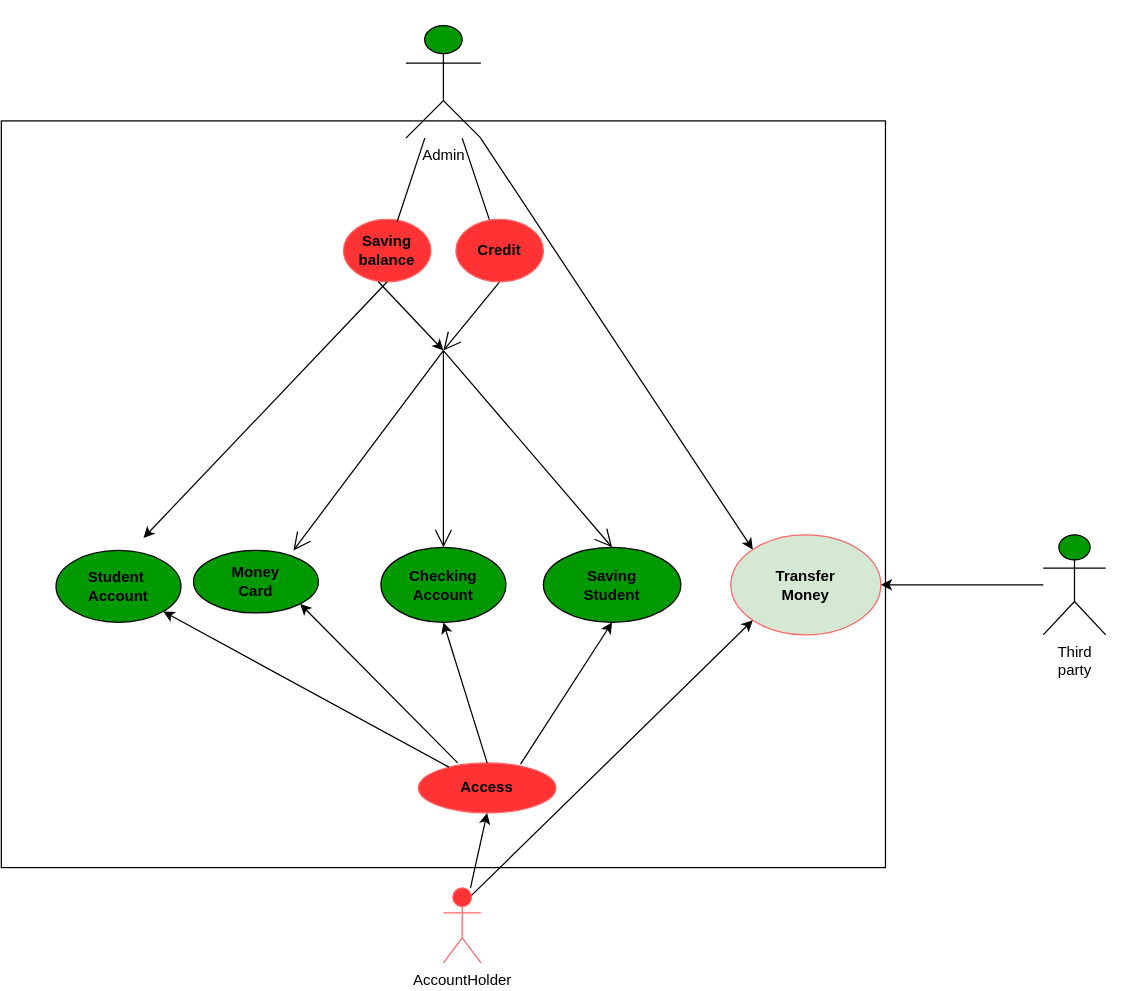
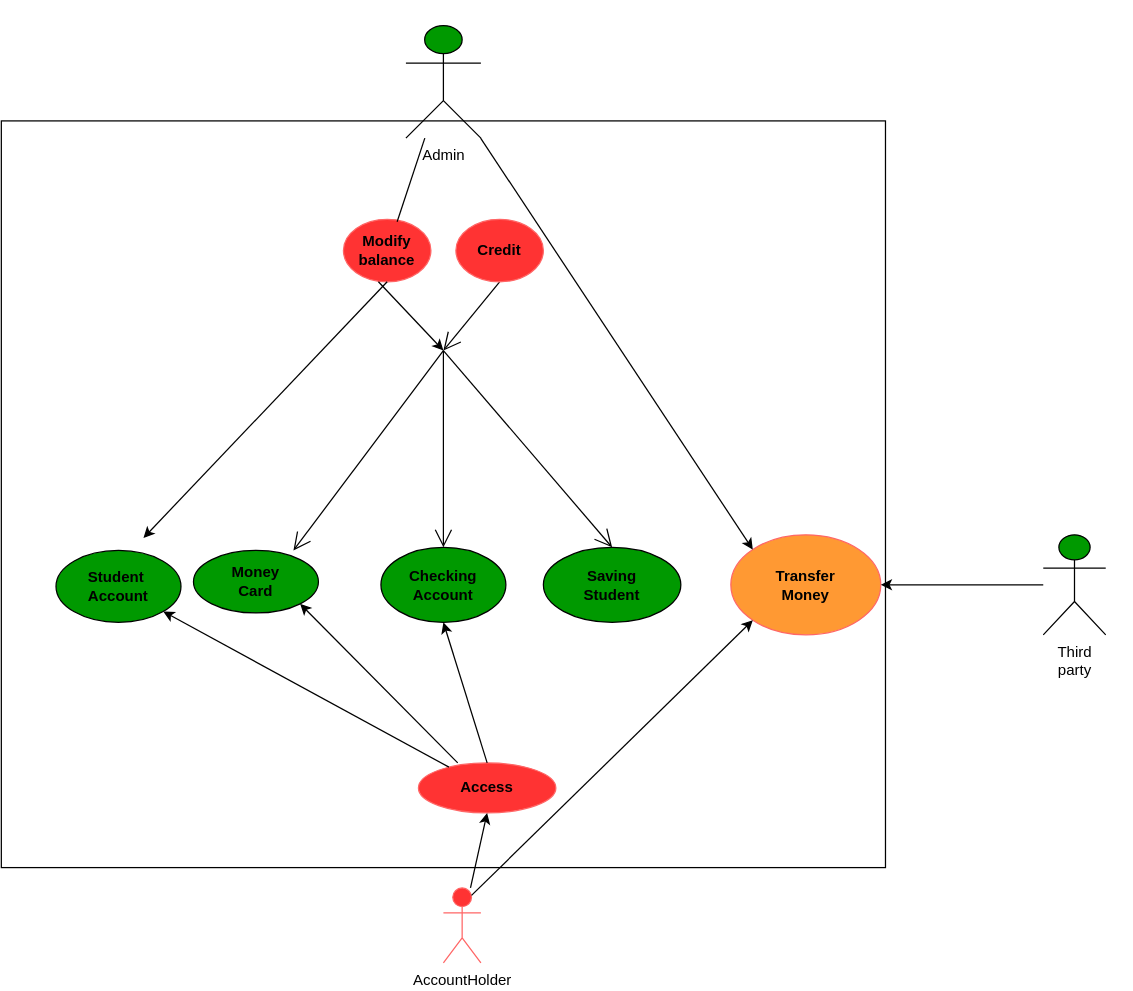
edge "Admin" -- "Credit": removed
node "Saving balance": label "Saving balance" -> "Modify balance"
node "Transfer Money": fillcolor #d5e8d4 -> #ff9933
edge "Access" -> "Saving Student": removed
